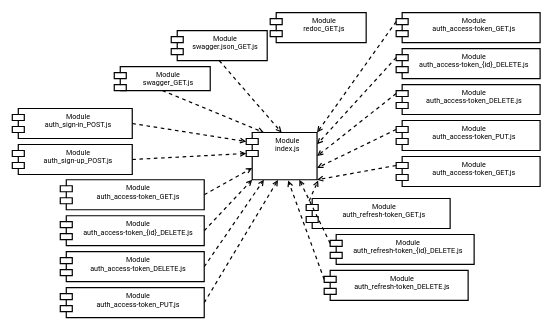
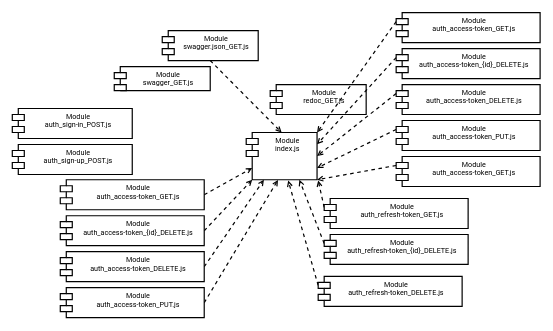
node "Module redoc_GET.js": moved (318, 27) -> (318, 99)
node "Module swagger.json_GET.js": moved (219, 45) -> (210, 45)
edge "Module swagger_GET.js" -> "Module index.js": removed
edge "Module auth_sign-in_POST.js" -> "Module index.js": removed
edge "Module auth_sign-up_POST.js" -> "Module index.js": removed
node "Module auth_refresh-token_GET.js": moved (378, 213) -> (396, 213)
node "Module auth_refresh-token_{id}_DELETE.js": moved (402, 249) -> (396, 249)
node "Module auth_refresh-token_DELETE.js": moved (396, 285) -> (390, 291)
